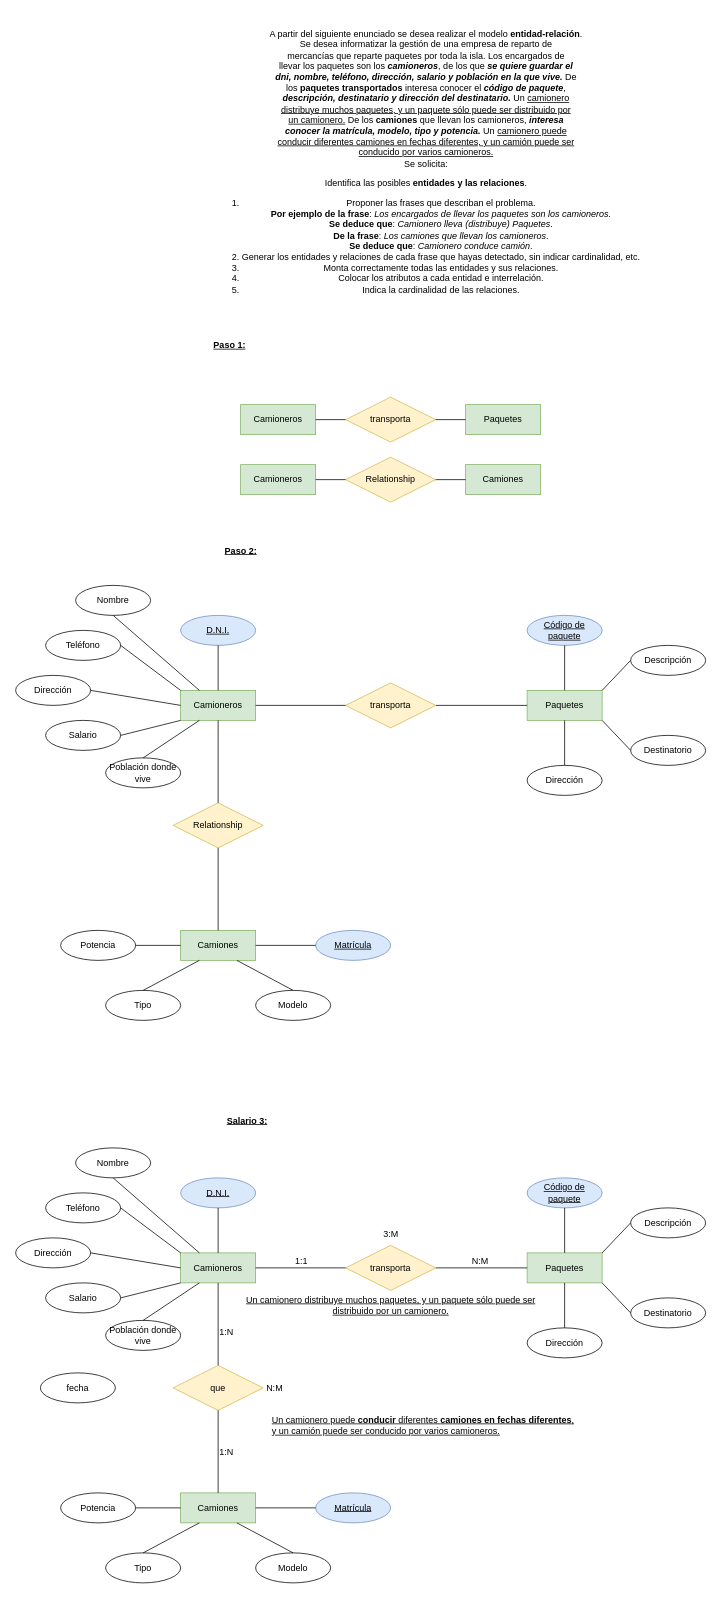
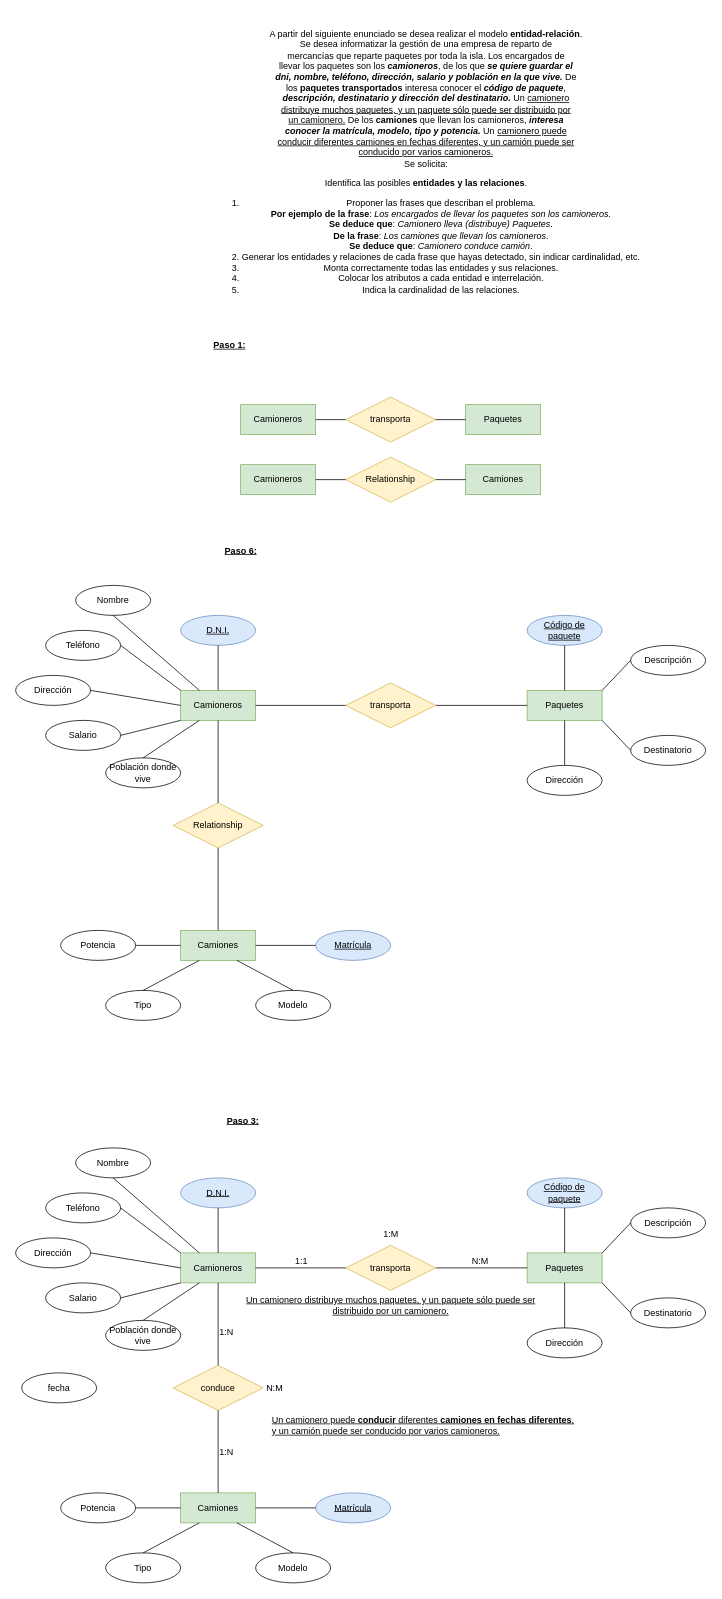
node "Paso 2:": label "Paso 2:" -> "Paso 6:"
node "Salario 3:": label "Salario 3:" -> "Paso 3:"
node "3:M": label "3:M" -> "1:M"
node "fecha": moved (78, 1388) -> (59, 1388)
node "que": label "que" -> "conduce"
